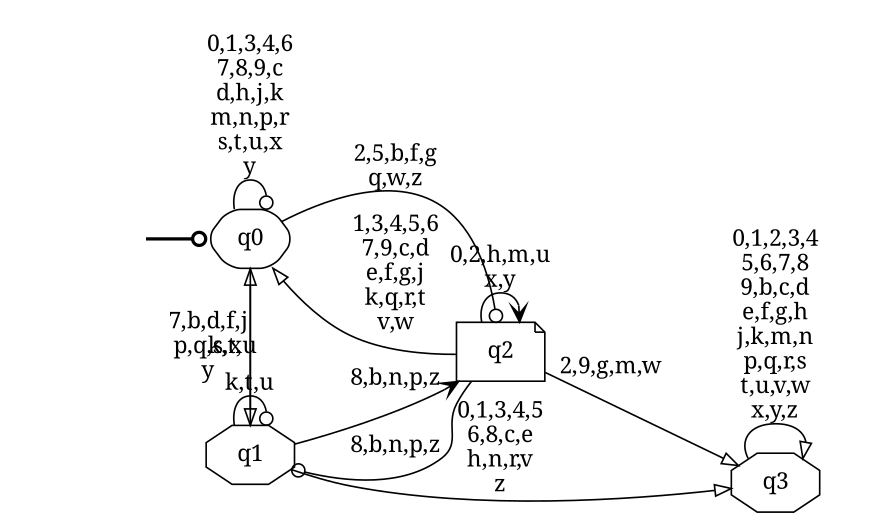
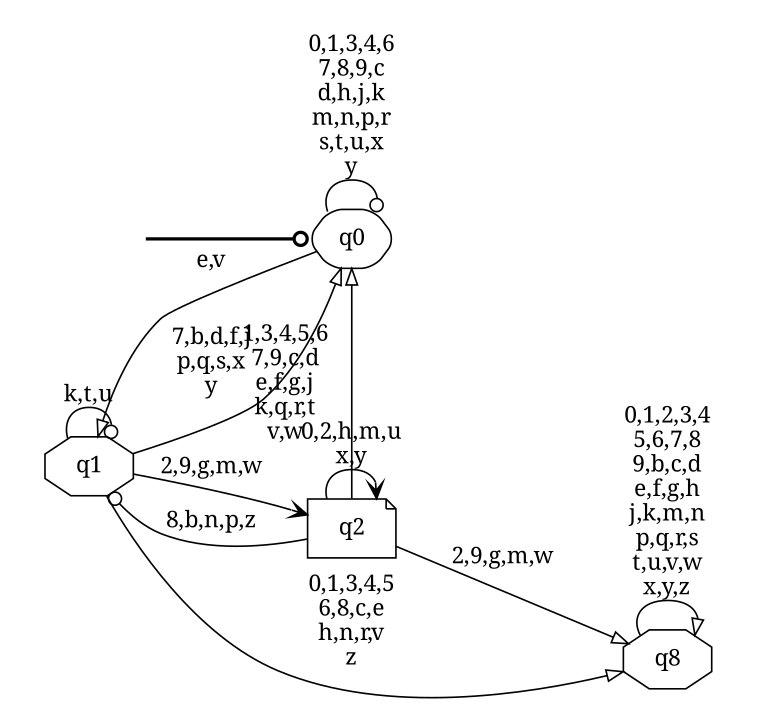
edge "q0" -> "q2": removed, label "2,5,b,f,g q,w,z"
edge "q0" -> "q1": label "k,t,u" -> "e,v"
edge "q1" -> "q2": label "8,b,n,p,z" -> "2,9,g,m,w"
node "q3": label "q3" -> "q8"
